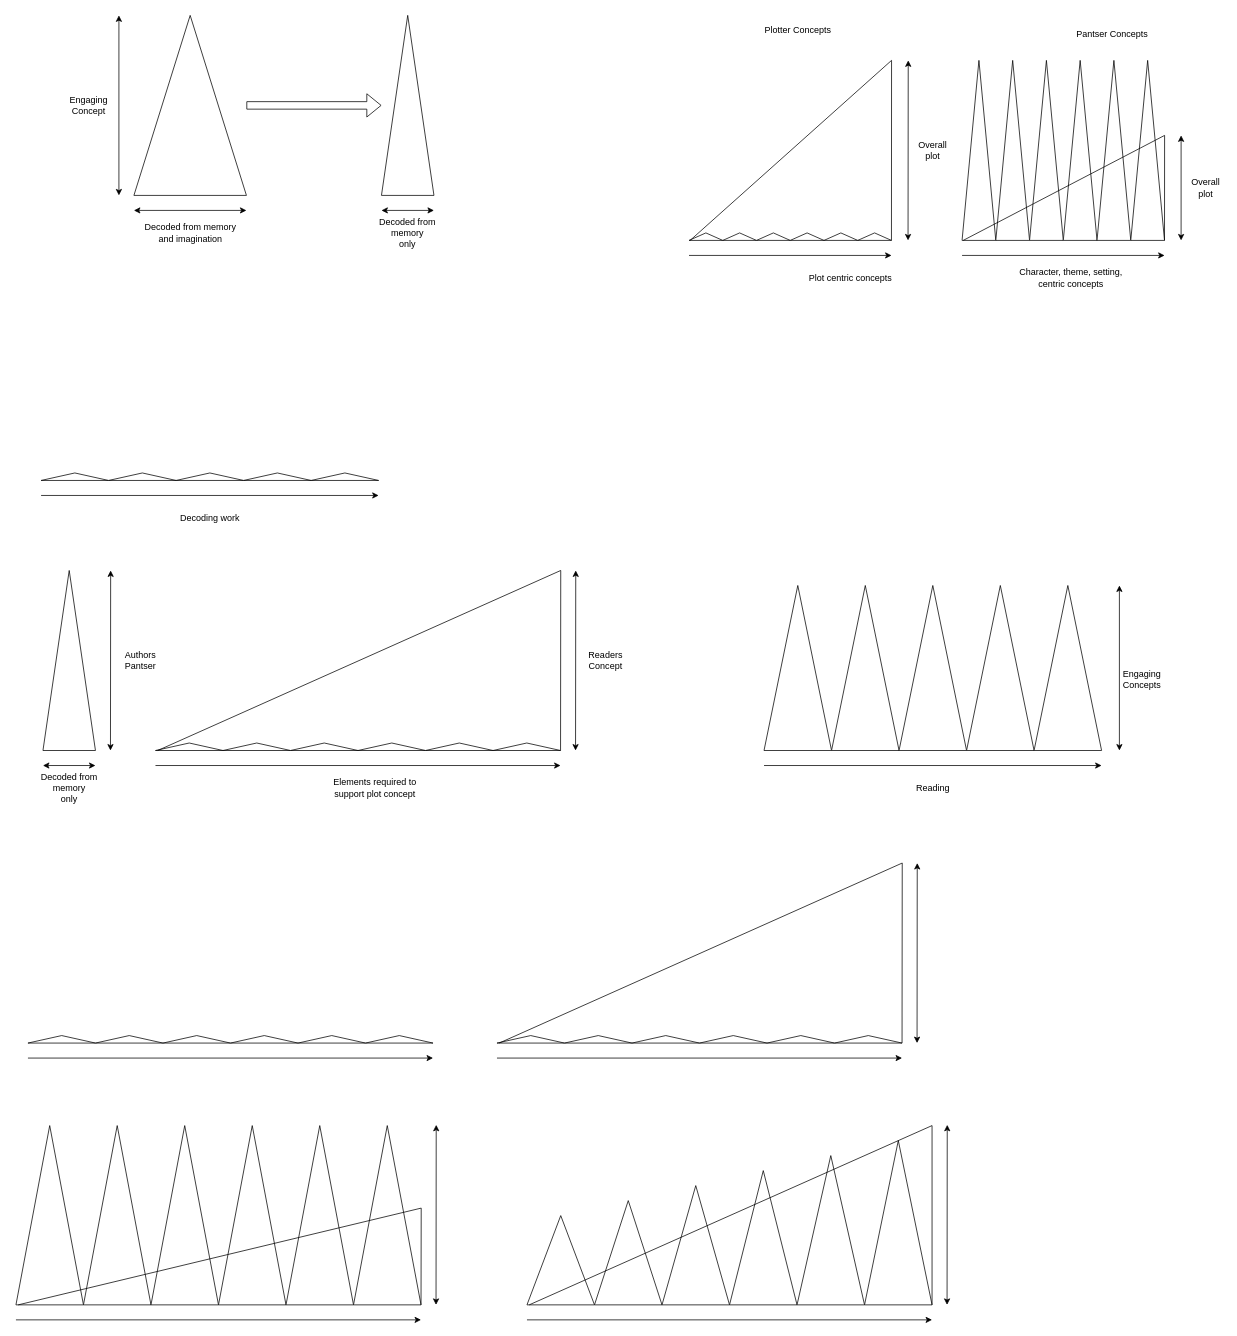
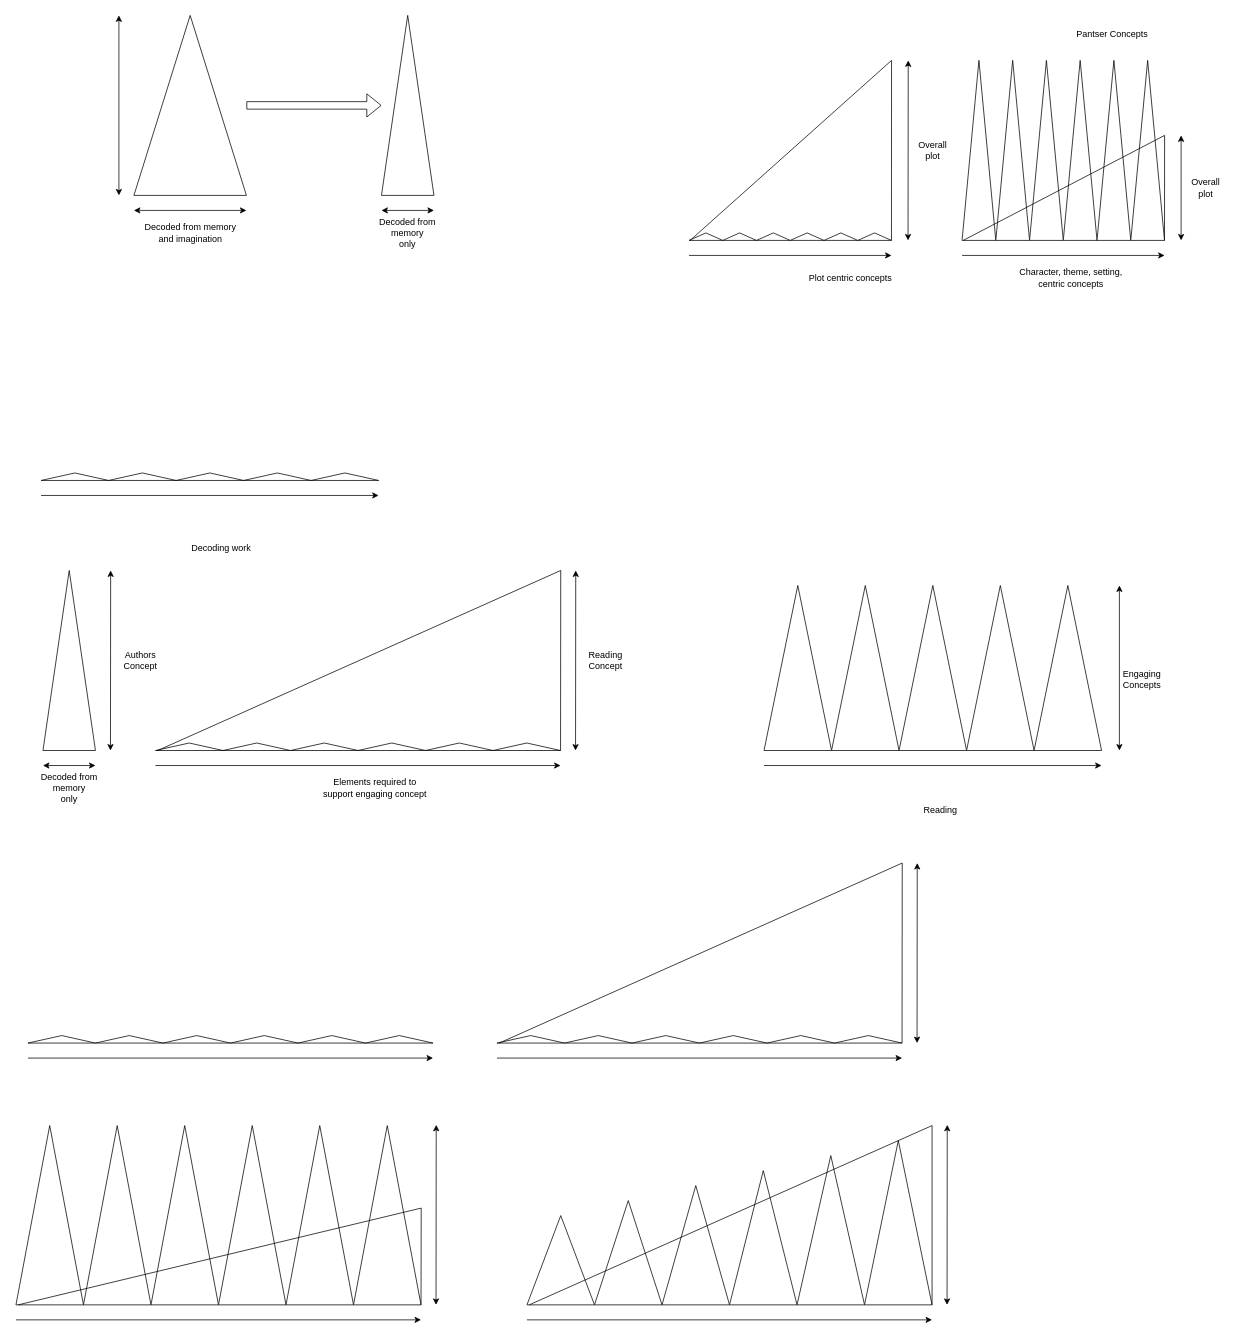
node "Plotter Concepts": removed
node "Engaging Concept": removed
node "Decoding work": moved (210, 518) -> (221, 548)
node "Authors Pantser": label "Authors Pantser" -> "Authors Concept"
node "Readers Concept": label "Readers Concept" -> "Reading Concept"
node "Elements required to support plot concept": label "Elements required to support plot concept" -> "Elements required to support engaging concept"
node "Reading": moved (933, 788) -> (940, 810)
